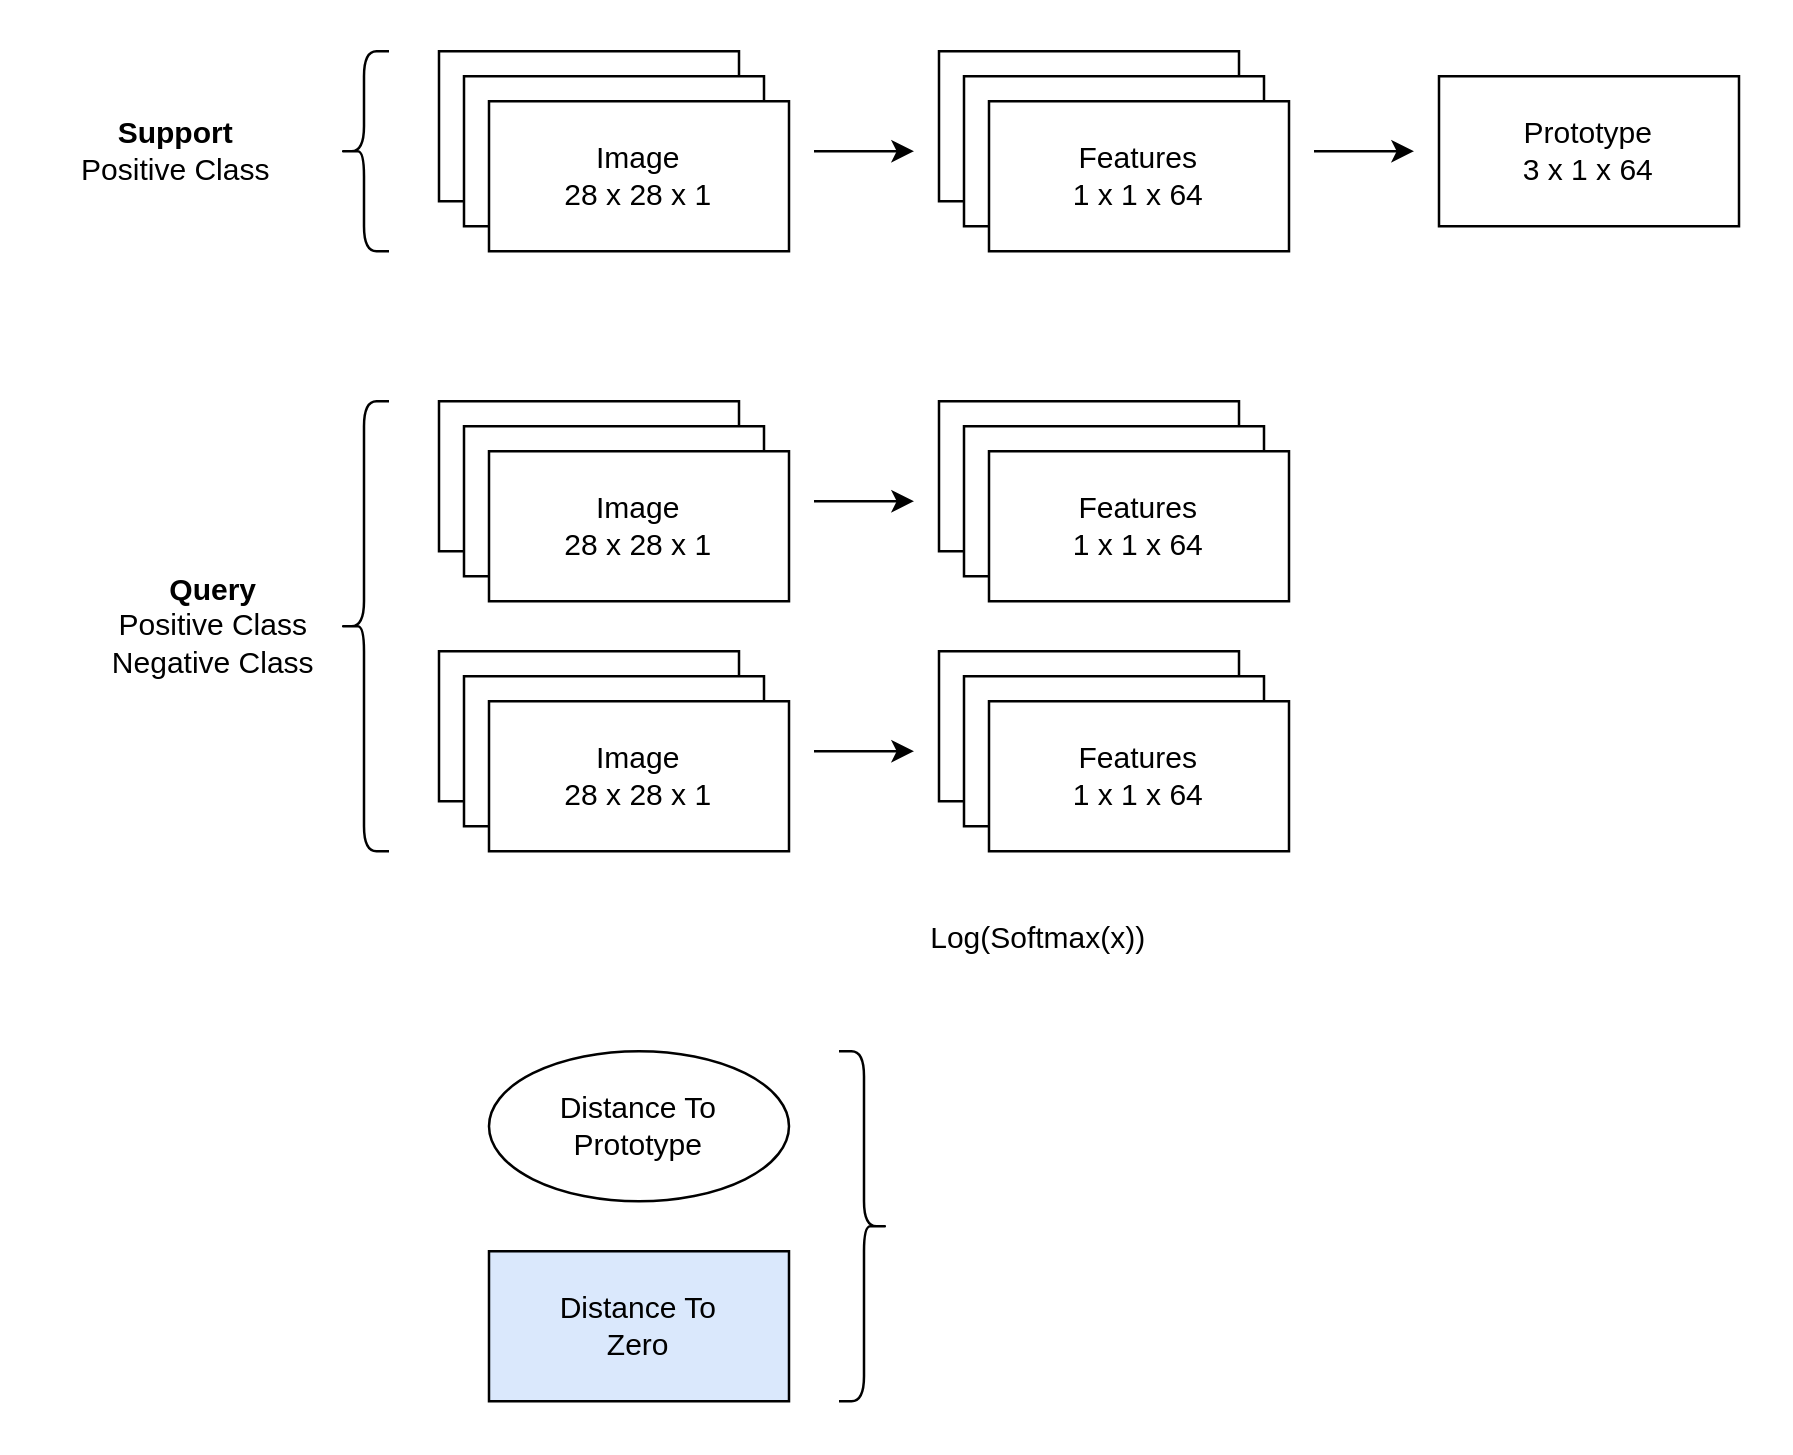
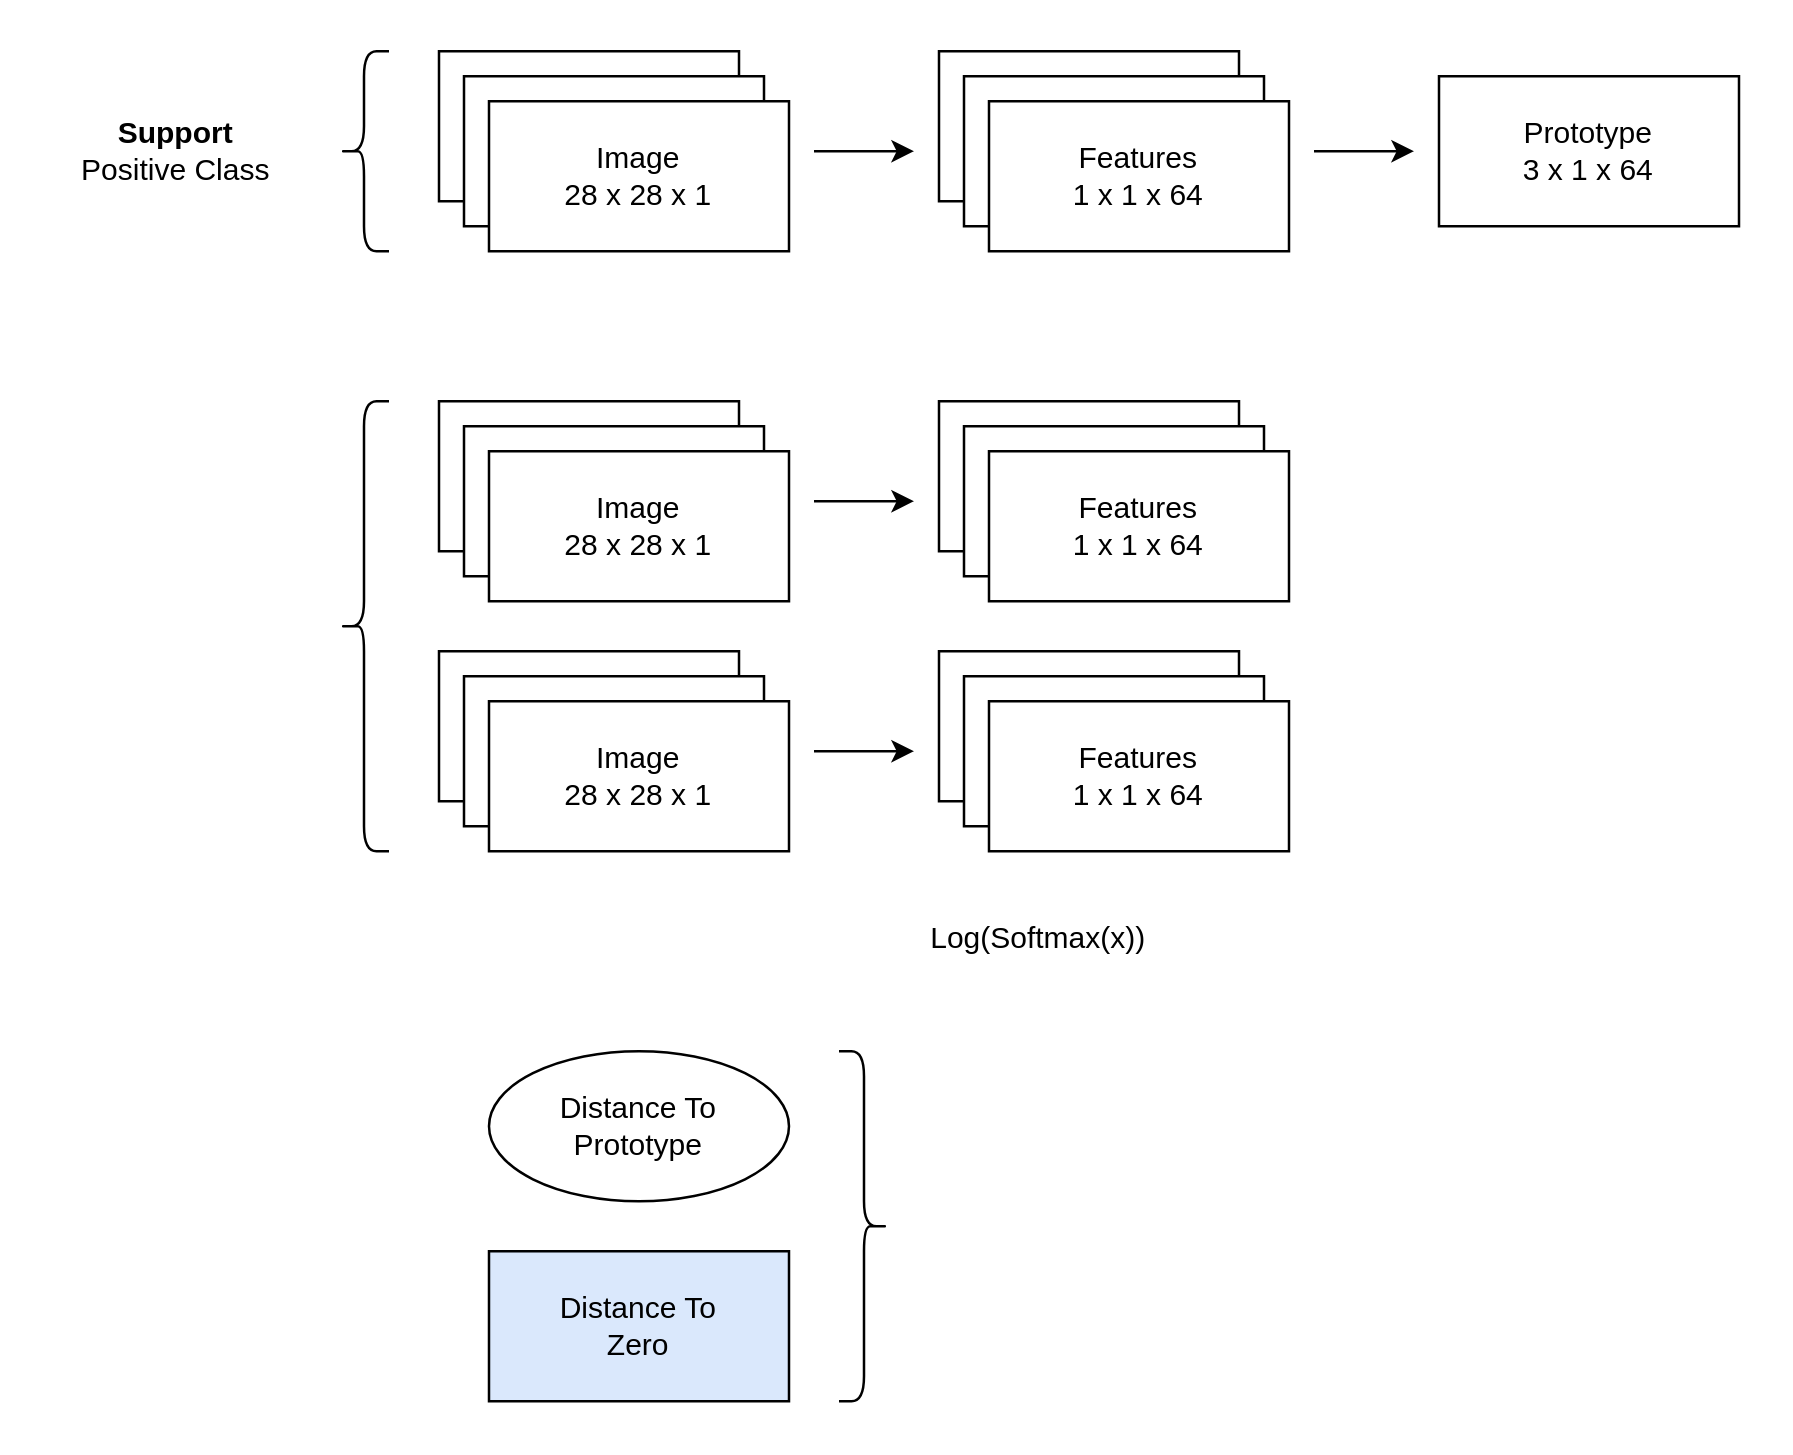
node "Query Positive Class Negative Class": removed
